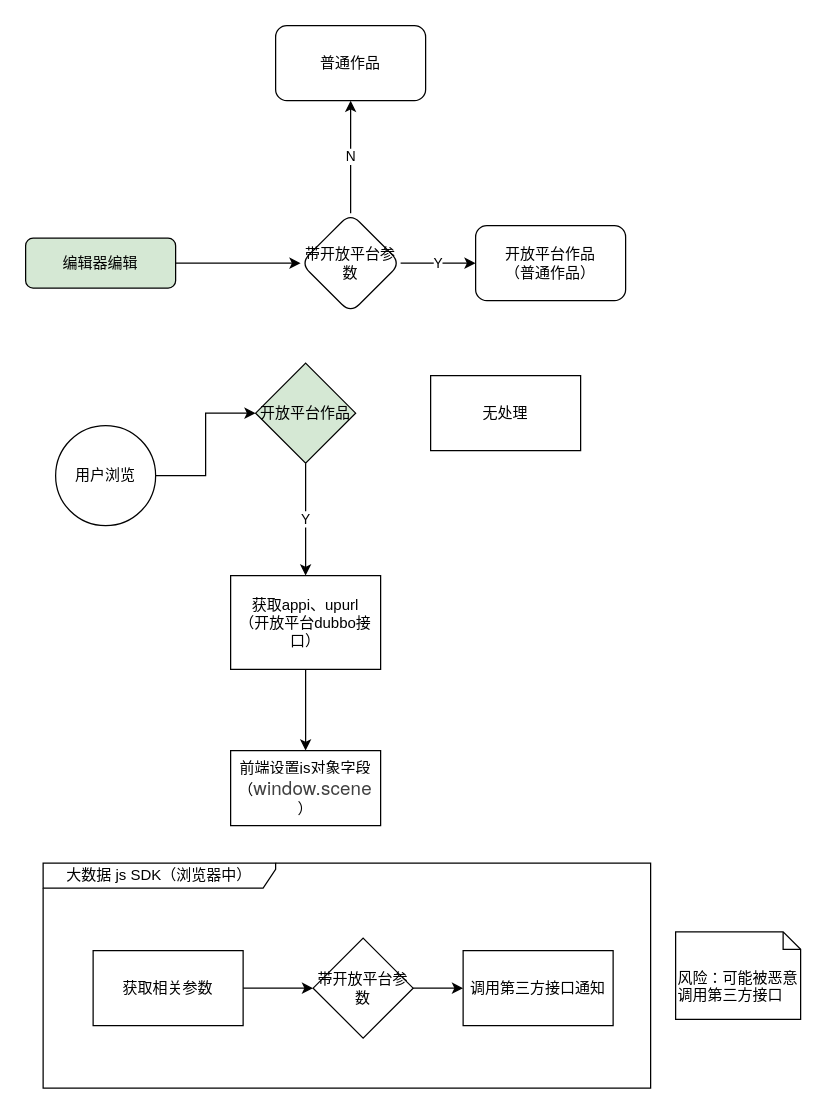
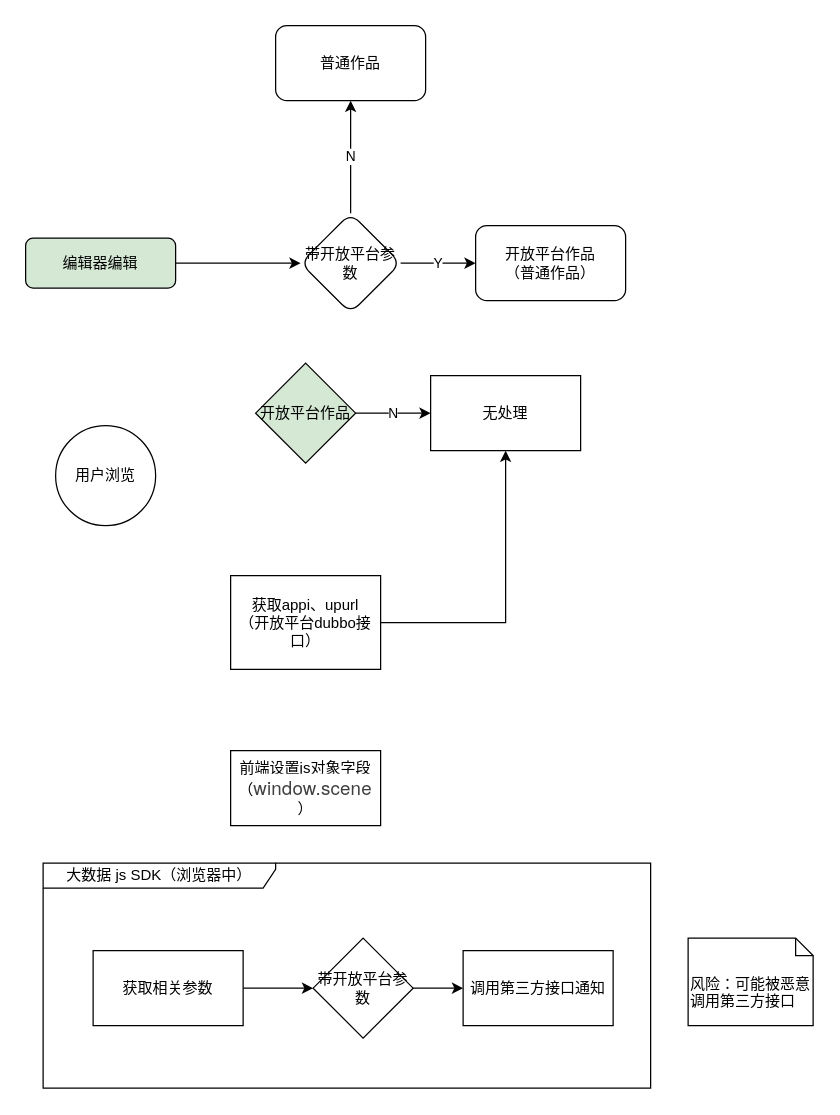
edge "开放平台作品" -> "无处理": added, label "N"
edge "用户浏览" -> "开放平台作品": removed
edge "开放平台作品" -> "获取appi、upurl （开放平台dubbo接口）": removed, label "Y"
edge "获取appi、upurl （开放平台dubbo接口）" -> "前端设置js对象字段 （window.scene ）": now "获取appi、upurl （开放平台dubbo接口）" -> "无处理"
node "风险：可能被恶意调用第三方接口": moved (738, 976) -> (751, 982)
